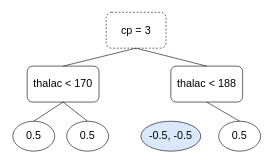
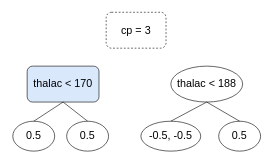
edge "cp = 3" -- "thalac < 188": removed
edge "cp = 3" -- "thalac < 170": removed
node "thalac < 170": fillcolor #ffffff -> #dae8fc
node "thalac < 188": shape rounded rectangle -> ellipse
edge "thalac < 188" -- "-0.5, -0.5": added
node "-0.5, -0.5": fillcolor #dae8fc -> #ffffff
